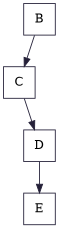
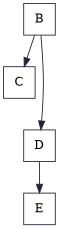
edge "C" -> "D": now "B" -> "D"
